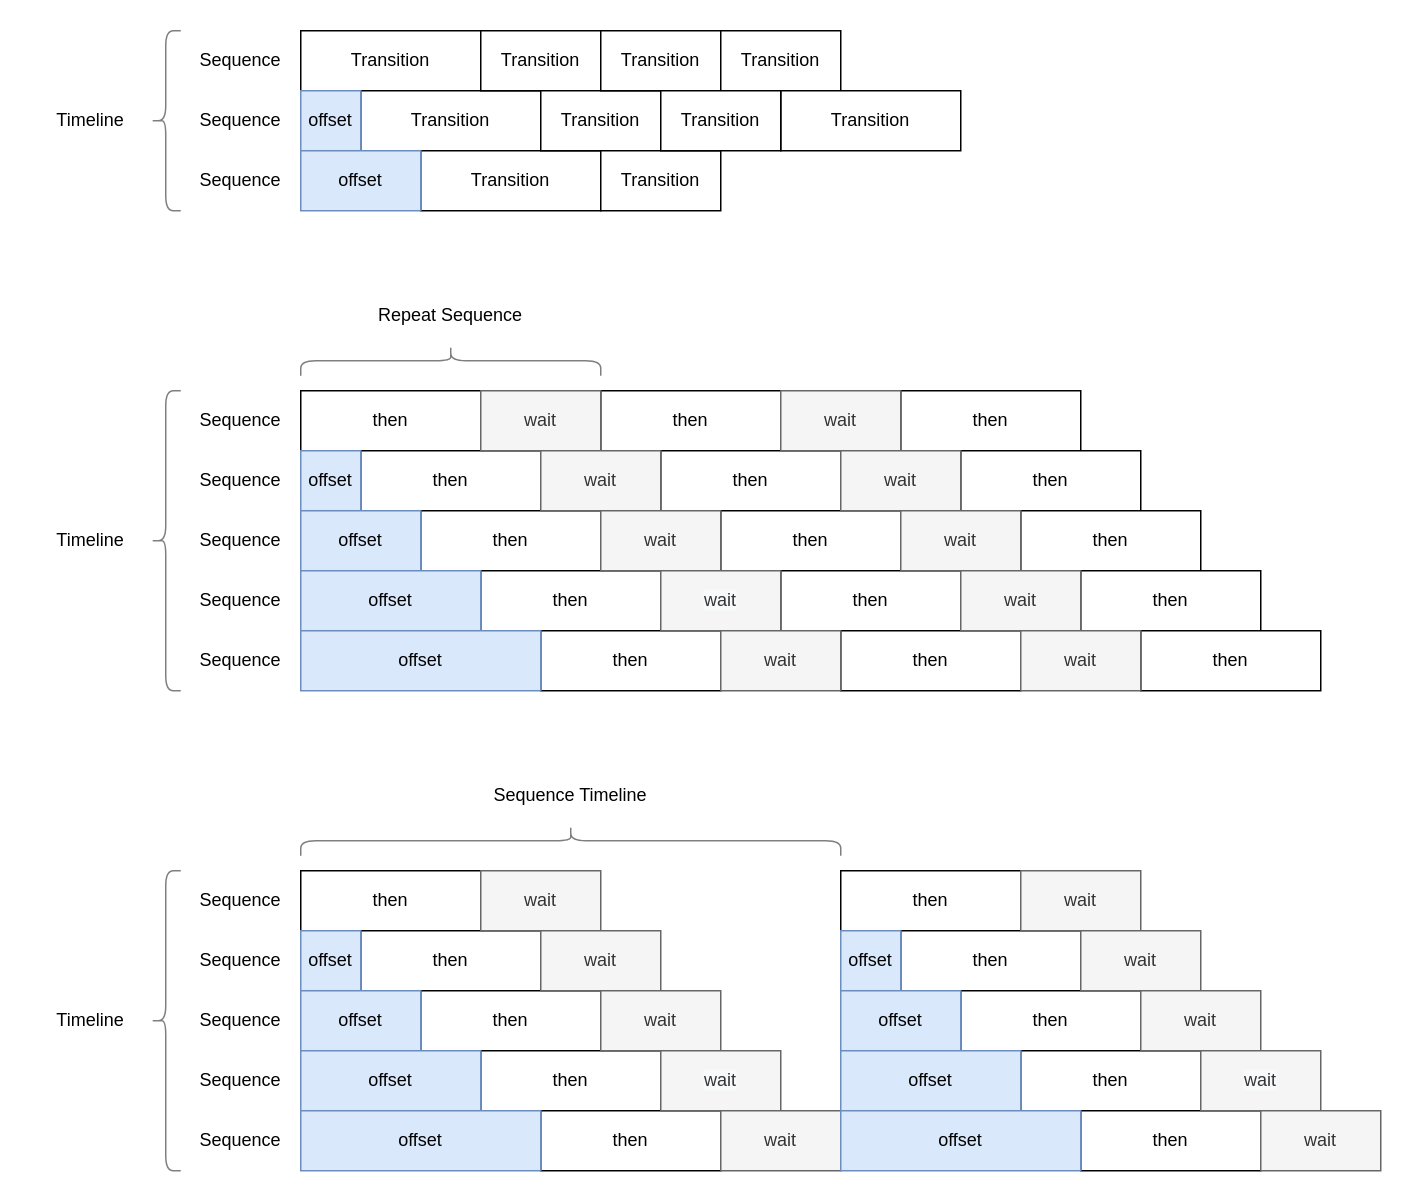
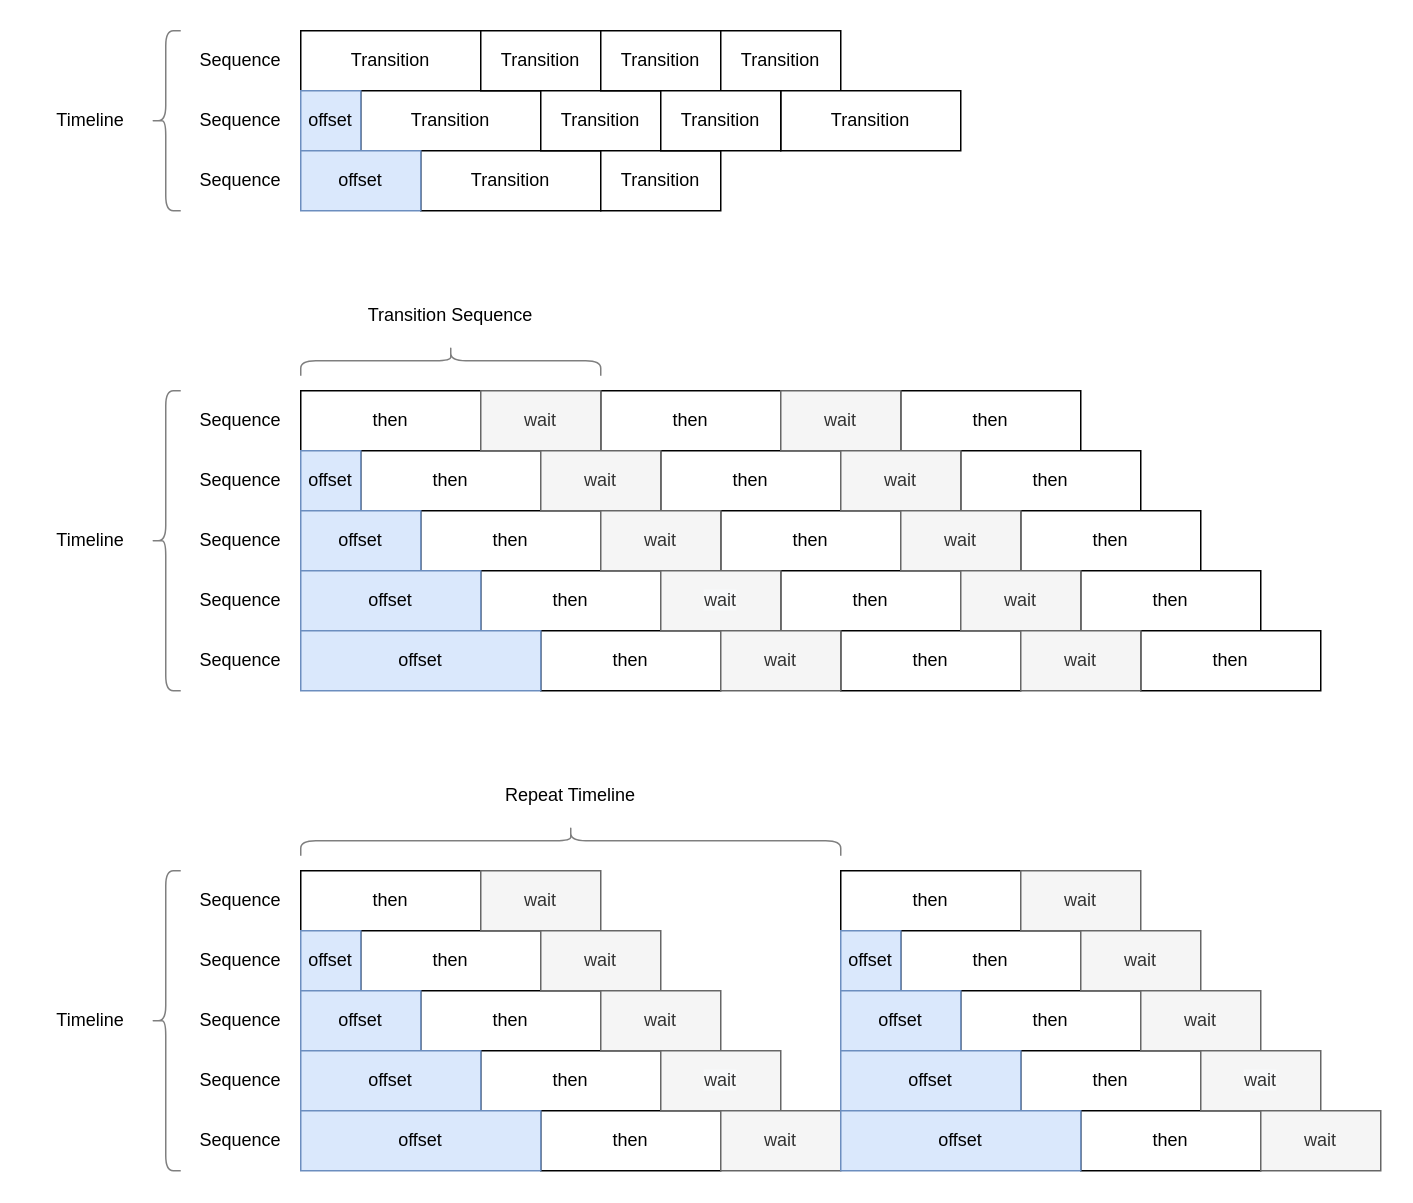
node "Repeat Sequence": label "Repeat Sequence" -> "Transition Sequence"
node "Sequence Timeline": label "Sequence Timeline" -> "Repeat Timeline"
